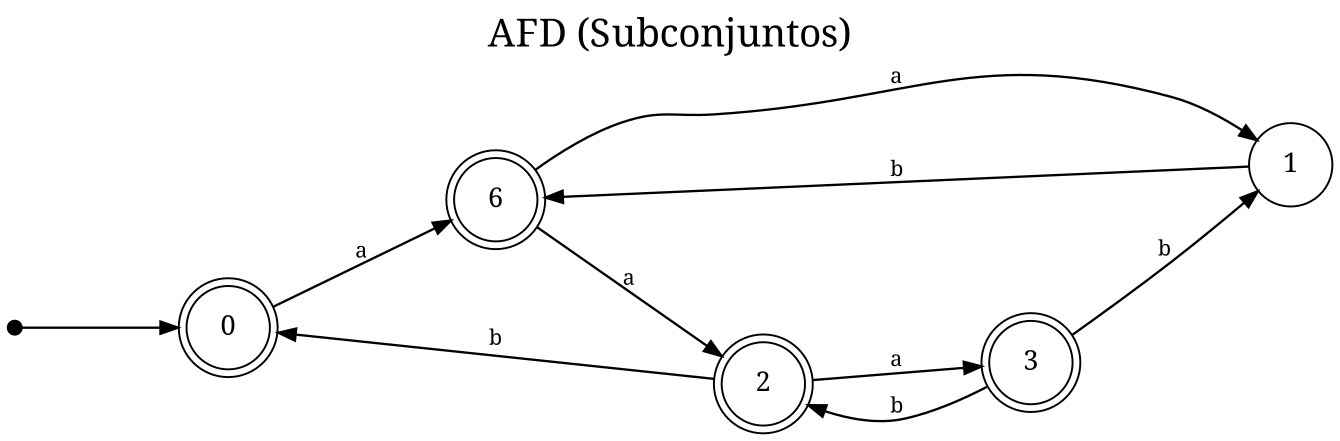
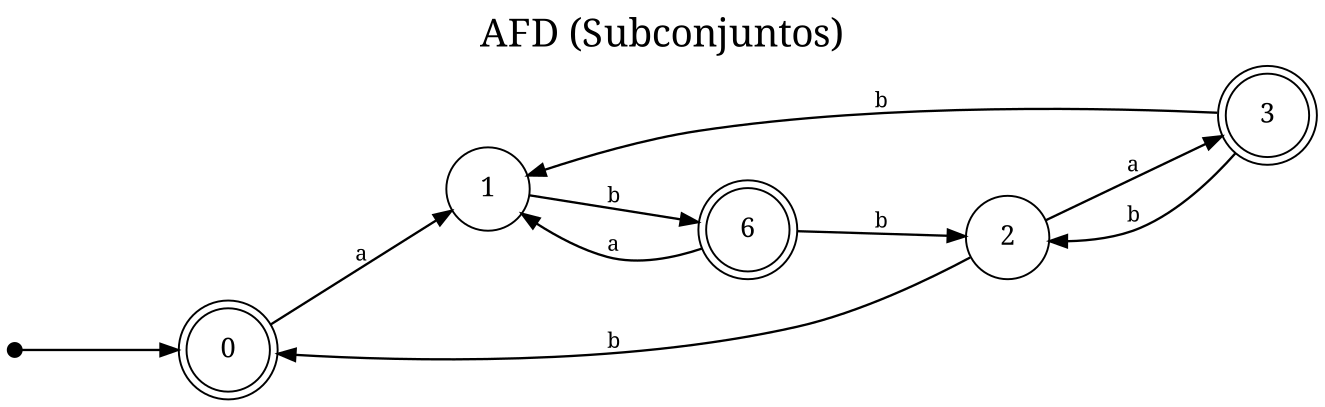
edge "0" -> "6": now "0" -> "1"
edge "6" -> "2": label "a" -> "b"
node "2": shape doublecircle -> circle
